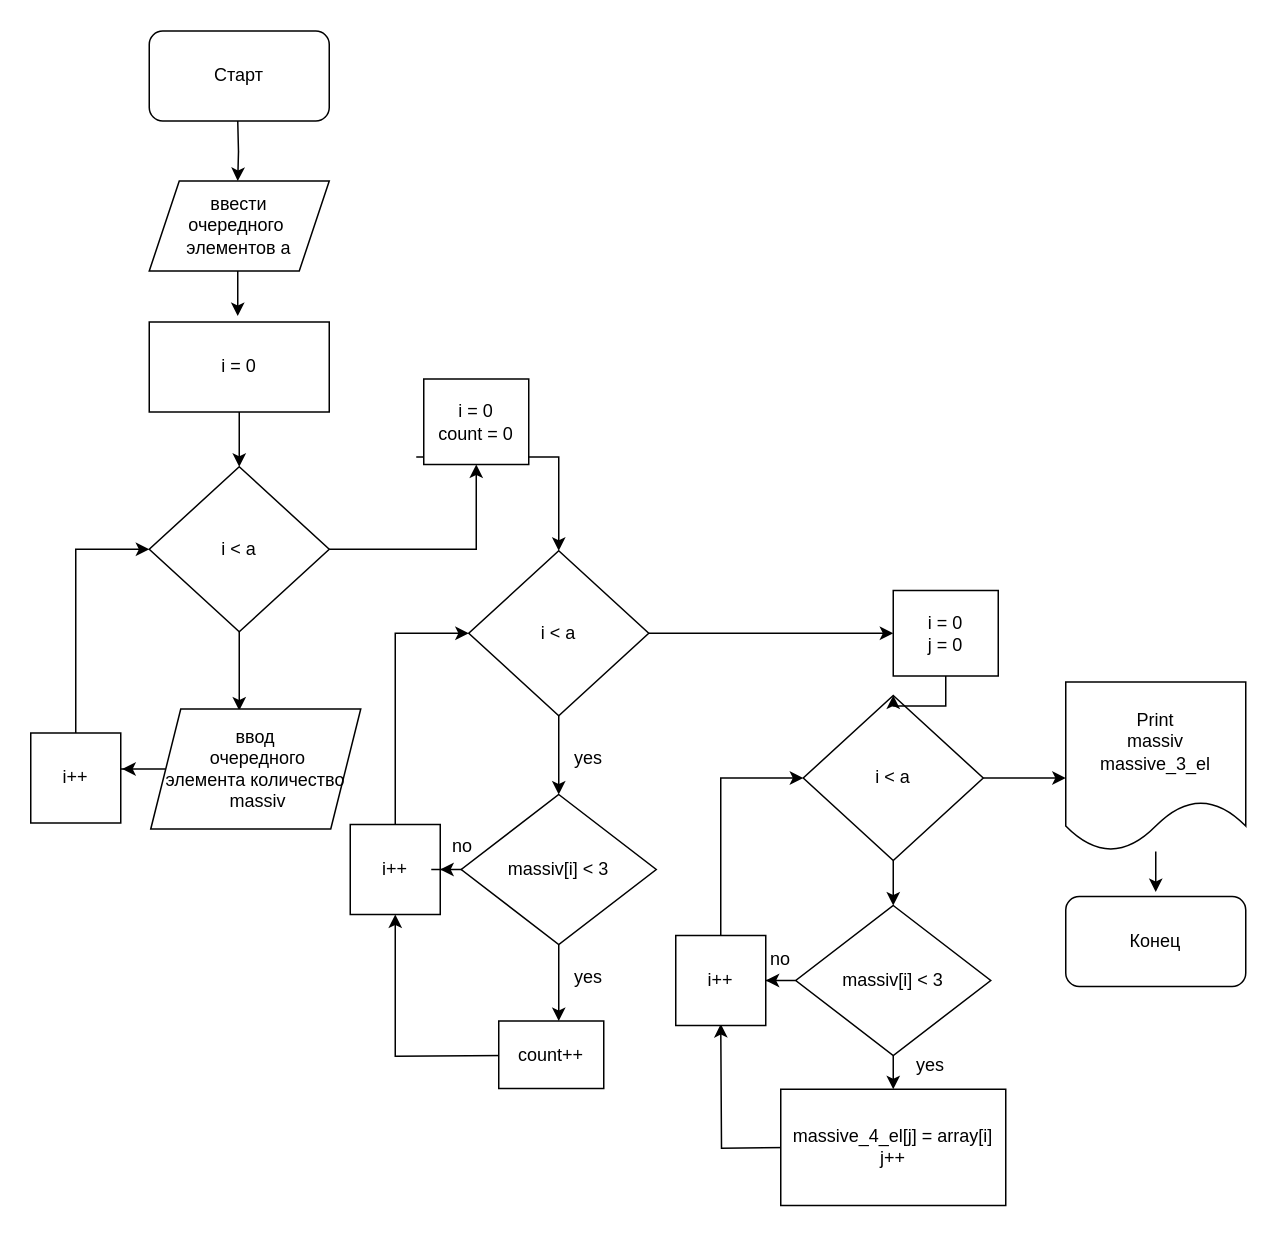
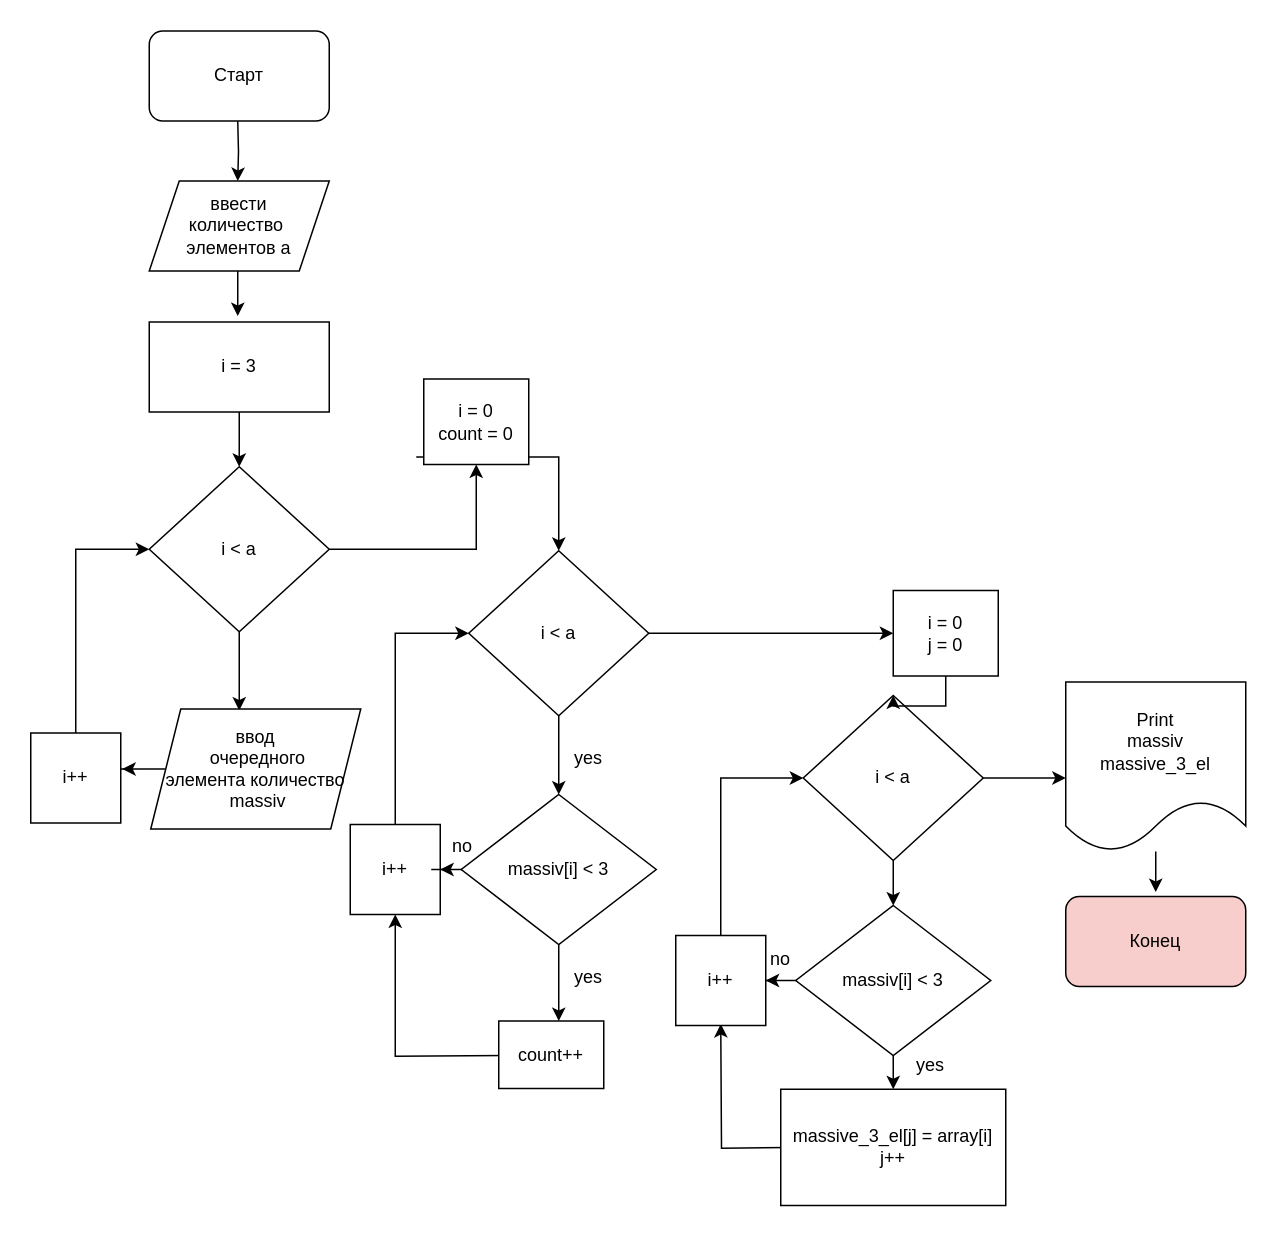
node "ввести очередного элементов a": label "ввести очередного элементов a" -> "ввести количество элементов a"
node "i = 0": label "i = 0" -> "i = 3"
node "Конец": fillcolor #ffffff -> #f8cecc
node "massive_4_el[j] = array[i] j++": label "massive_4_el[j] = array[i] j++" -> "massive_3_el[j] = array[i] j++"
